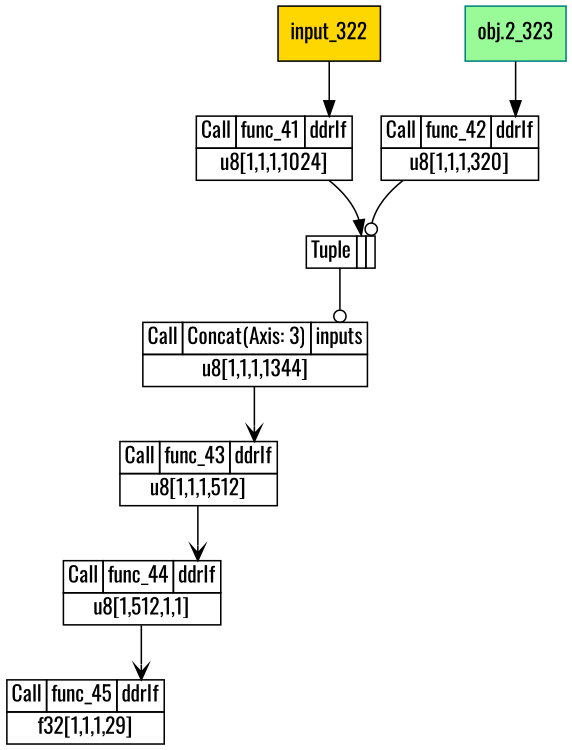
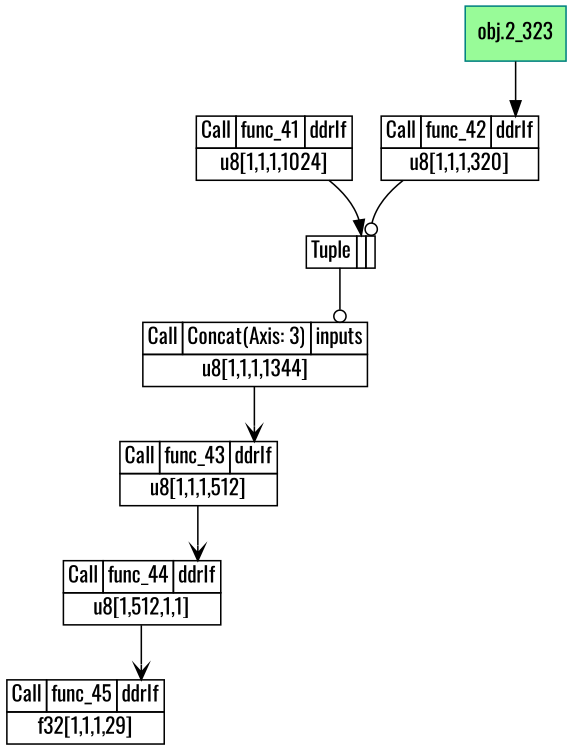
node "input_322": removed
